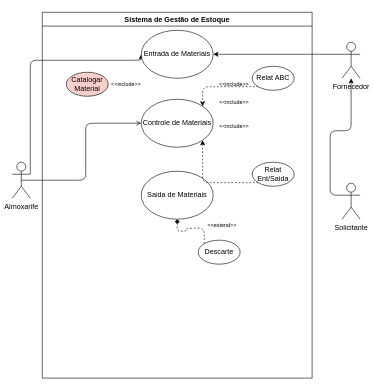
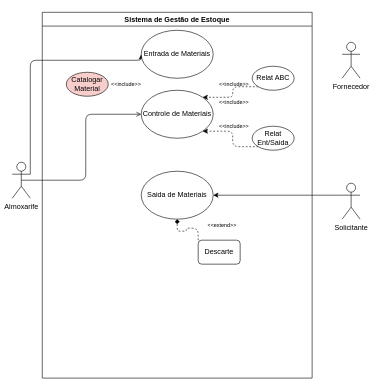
edge "Fornecedor" -> "Entrada de Materiais": removed
node "Controle de Materiais": moved (177, 123) -> (177, 114)
node "Relat Ent/Saida": moved (273, 174) -> (273, 138)
edge "Solicitante" -> "Fornecedor": now "Solicitante" -> "Saida de Materiais"
node "Descarte": shape ellipse -> rounded rectangle
